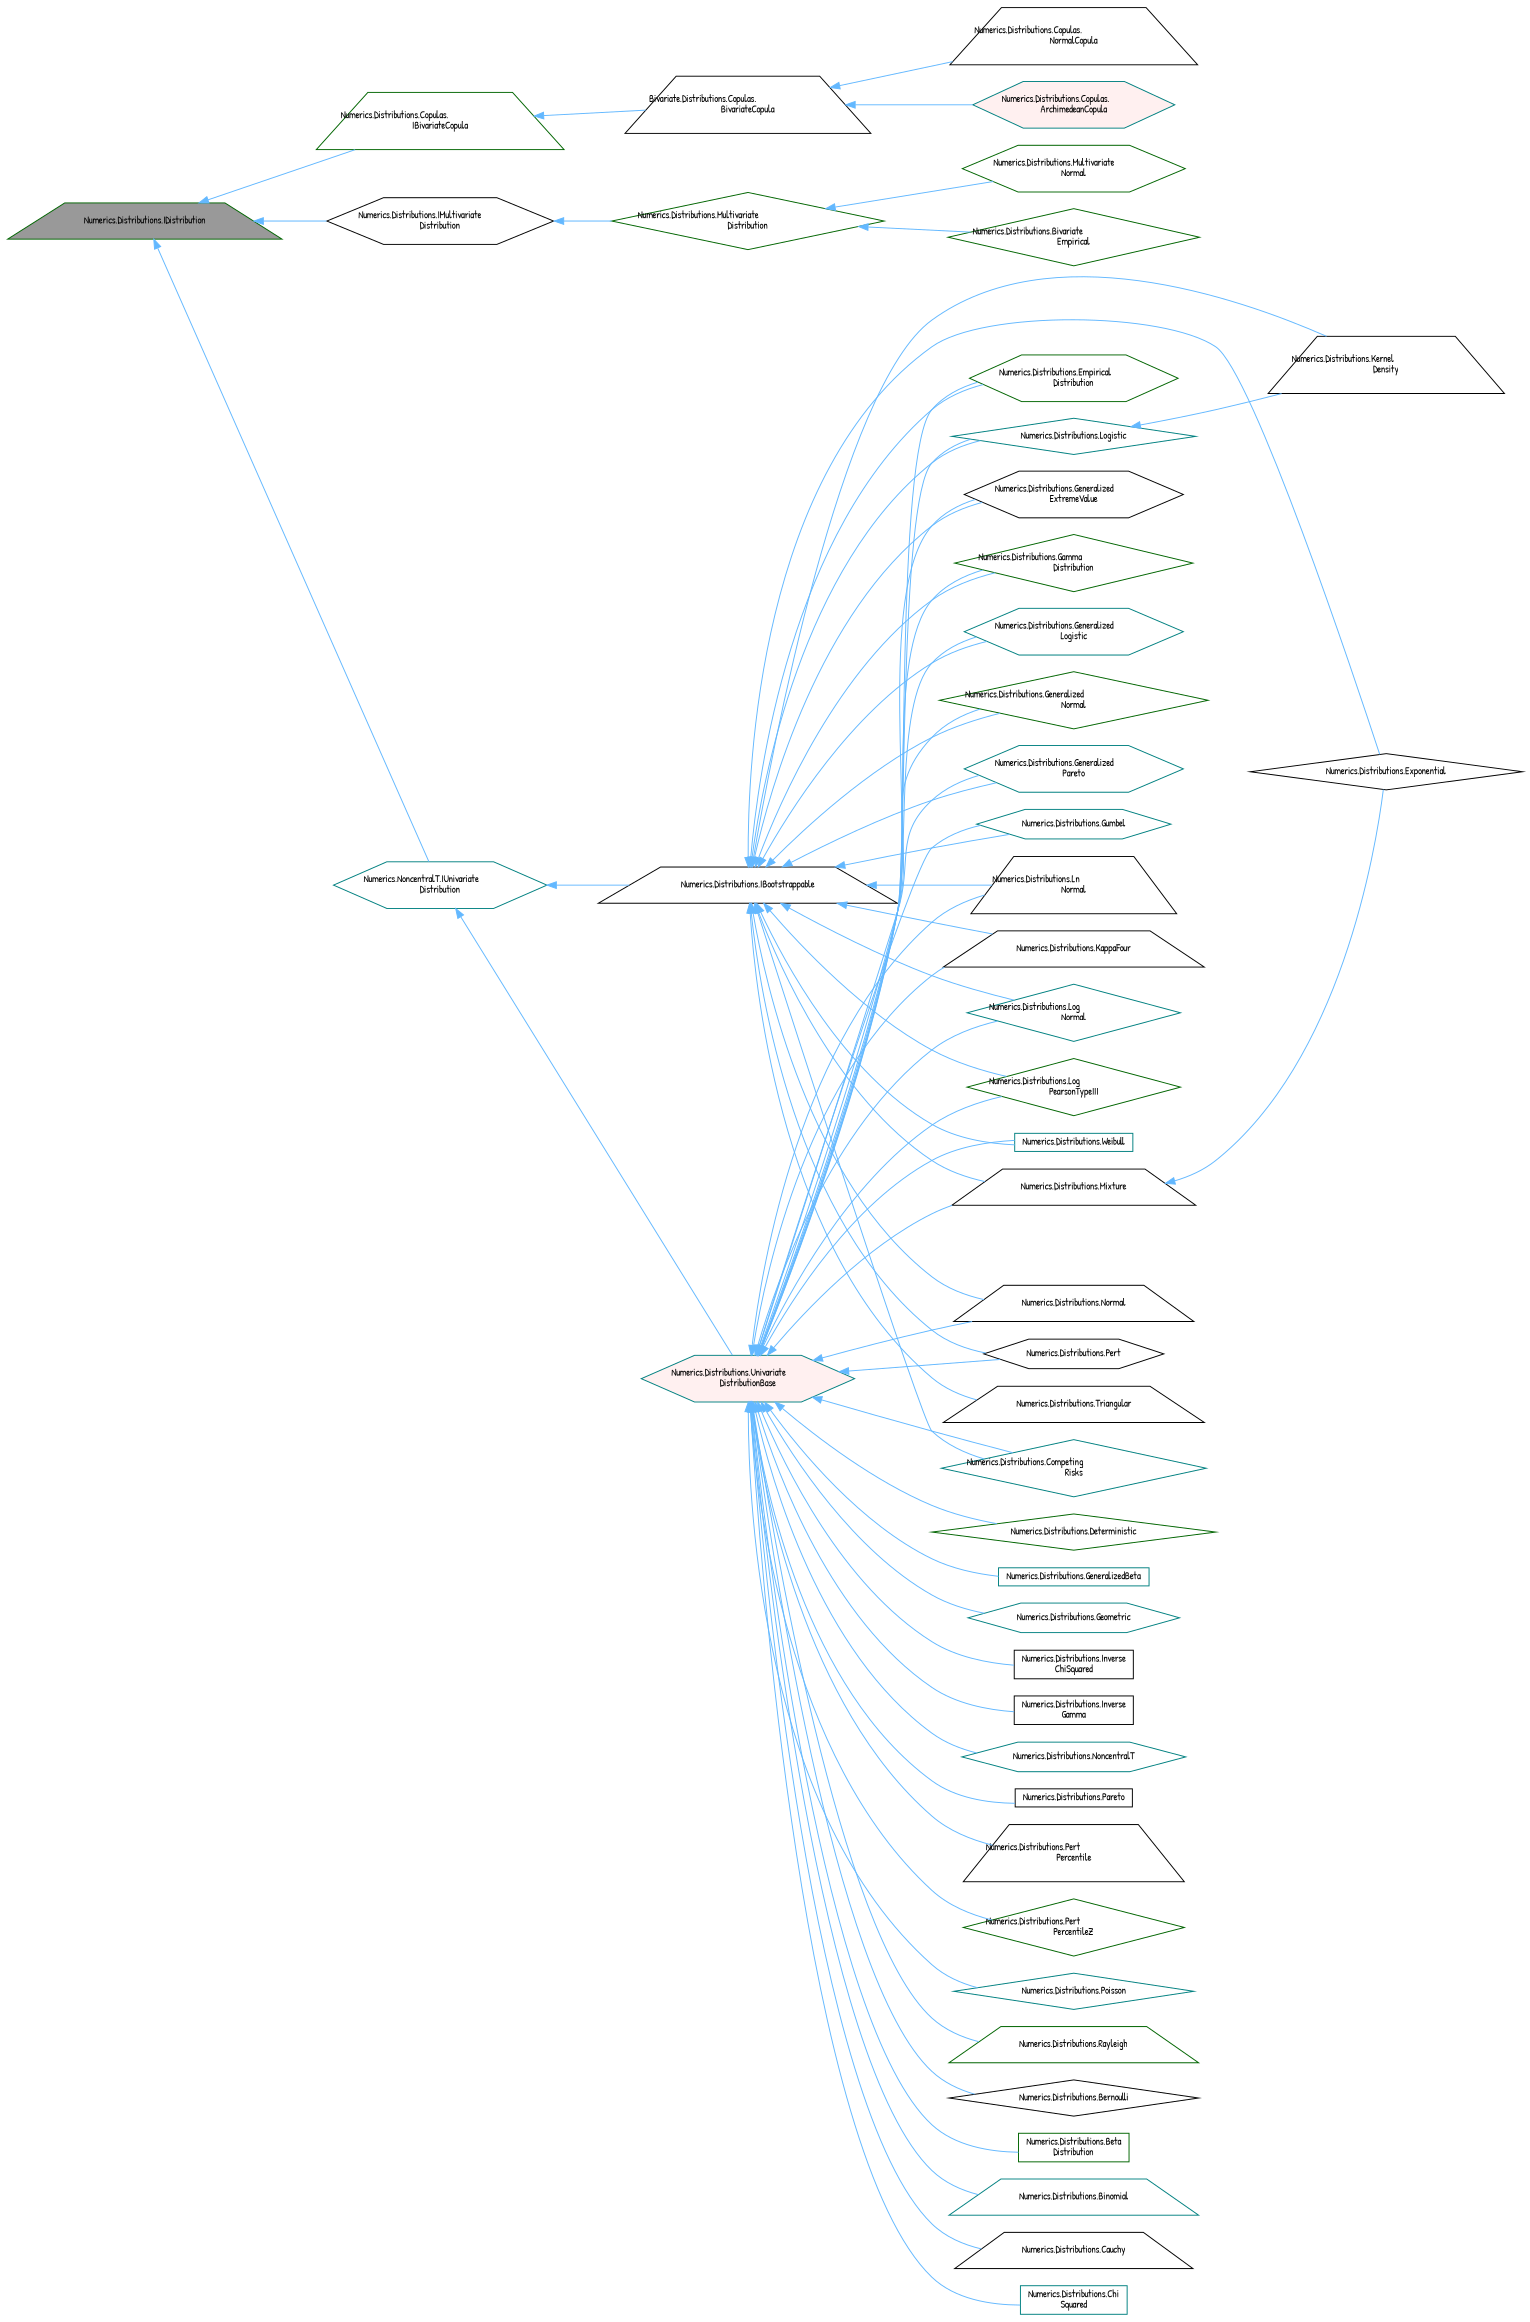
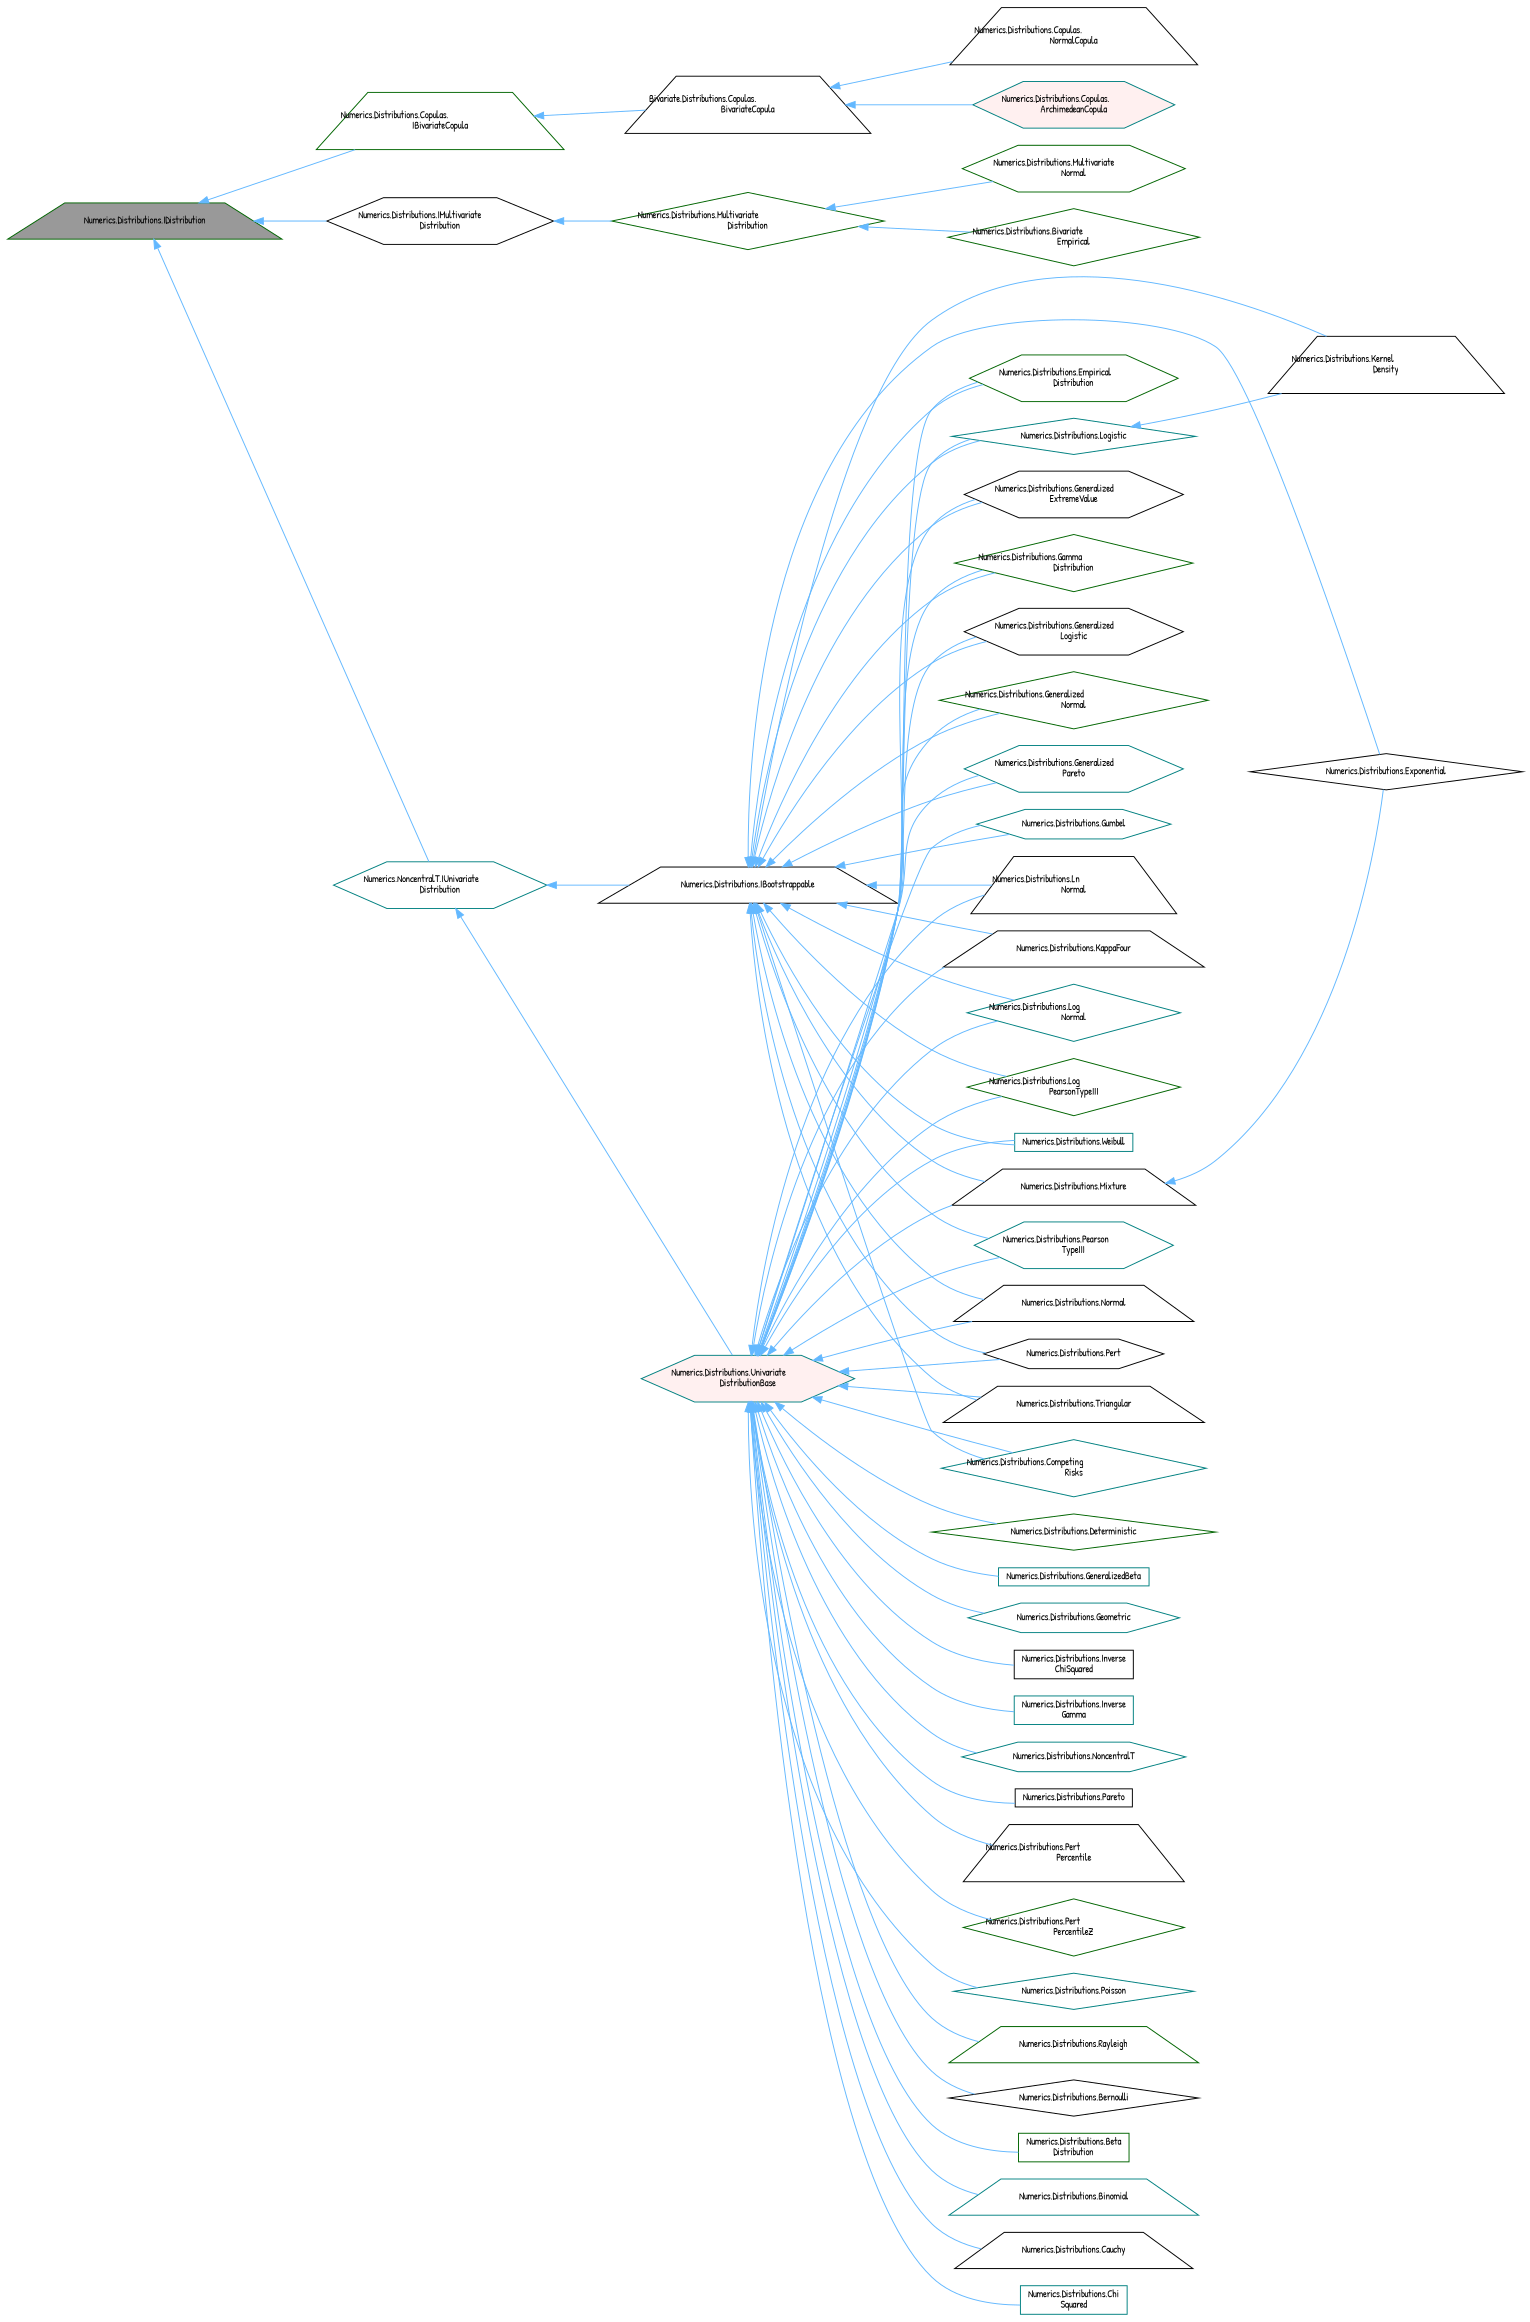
node "Numerics.Distributions.Generalized Logistic": color teal -> black
node "Numerics.Distributions.Pearson TypeIII": added
edge "Numerics.Distributions.Triangular" -> "Numerics.Distributions.Univariate DistributionBase": added
node "Numerics.Distributions.Inverse Gamma": color black -> teal
